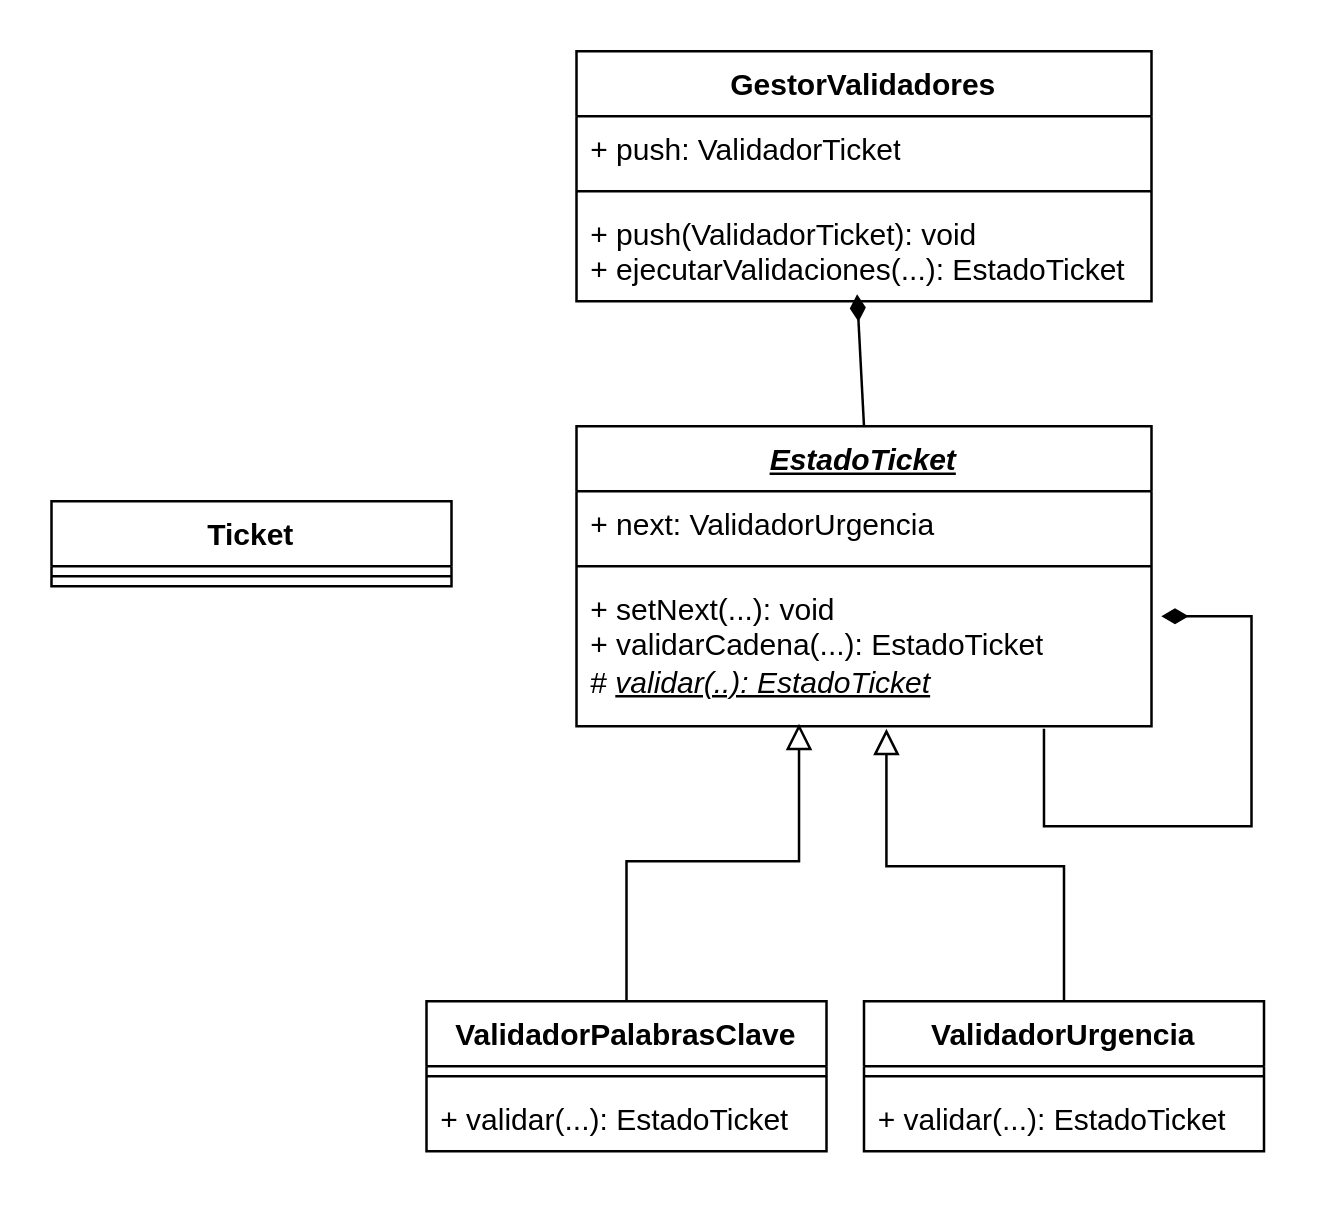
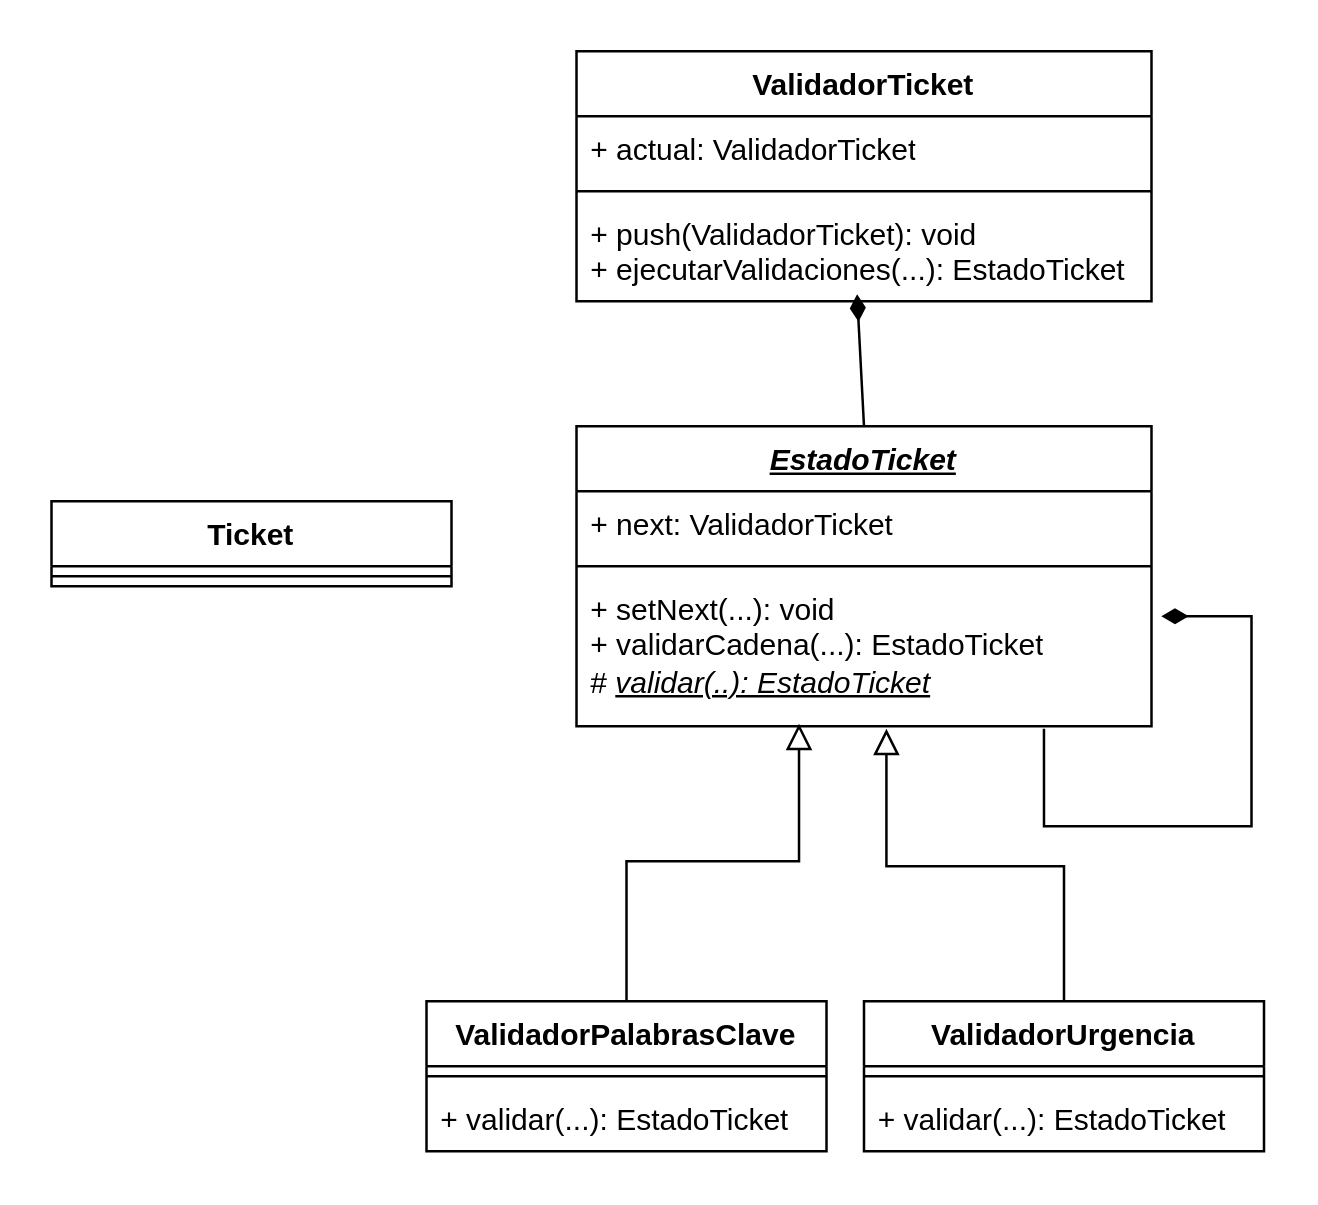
node "GestorValidadores": label "GestorValidadores" -> "ValidadorTicket"
node "+ push: ValidadorTicket": label "+ push: ValidadorTicket" -> "+ actual: ValidadorTicket"
node "+ next: ValidadorUrgencia": label "+ next: ValidadorUrgencia" -> "+ next: ValidadorTicket"
